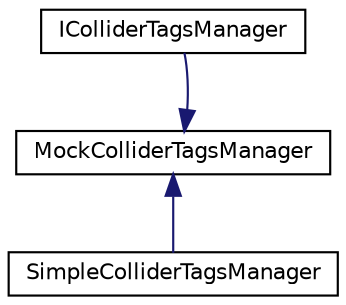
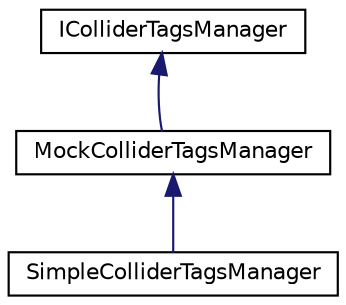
edge "IColliderTagsManager" -> "MockColliderTagsManager": reversed
